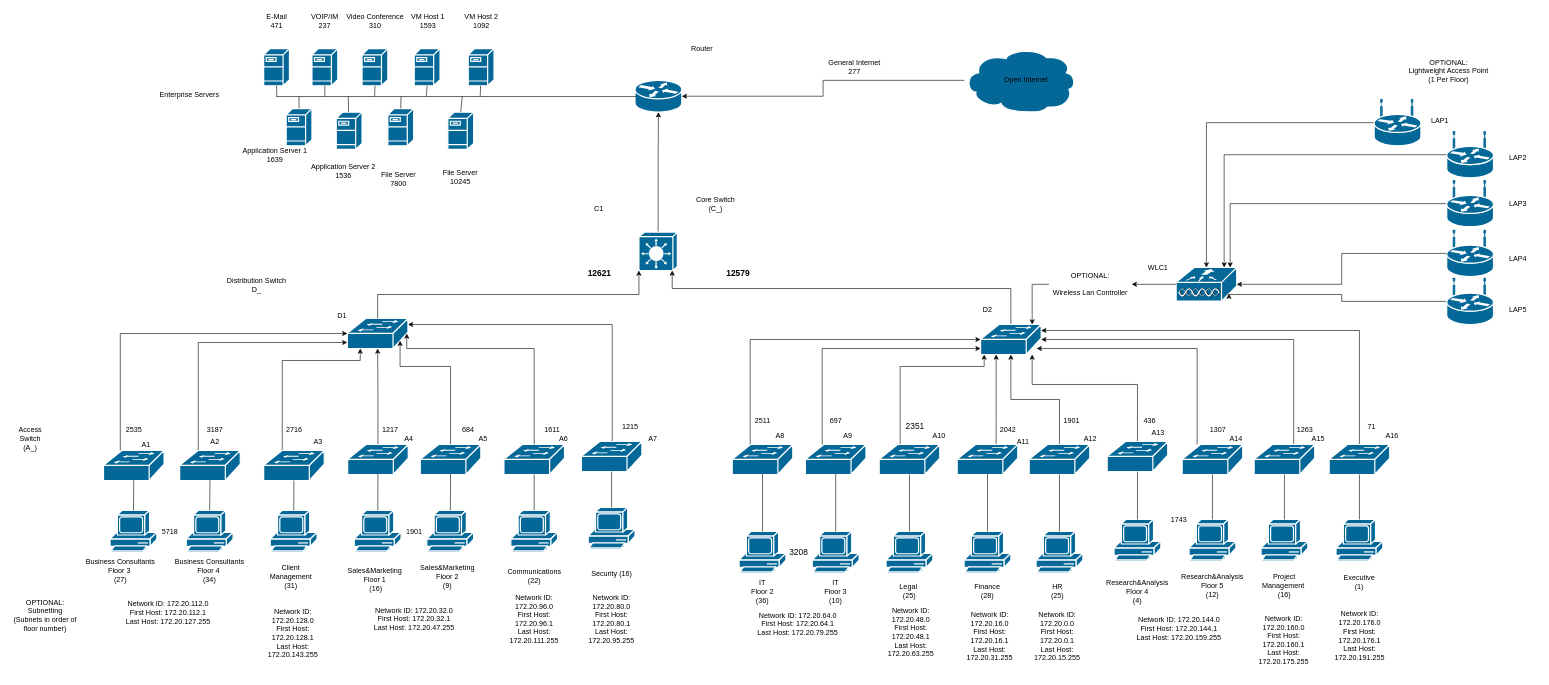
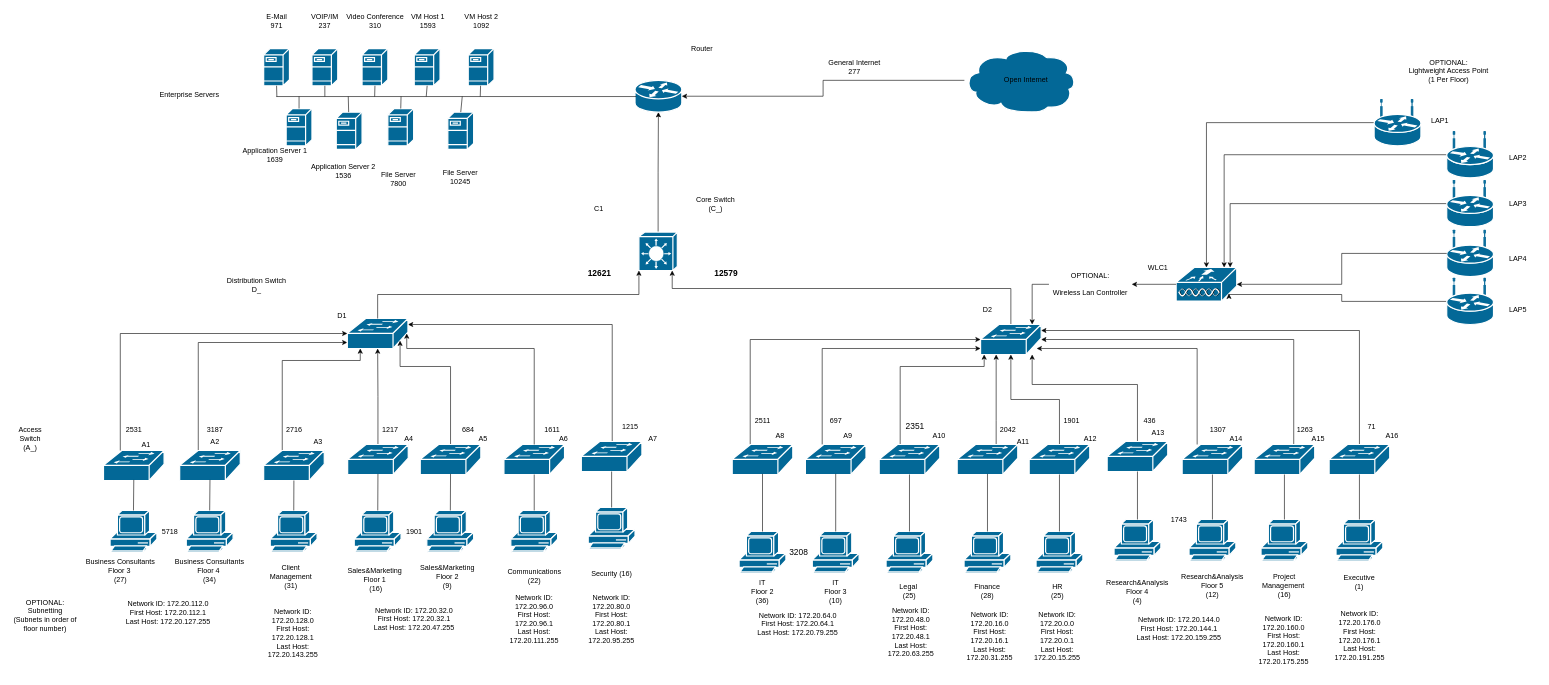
node "E-Mail 471": label "E-Mail 471" -> "E-Mail 971"
node "12579": moved (738, 273) -> (726, 273)
node "2535": label "2535" -> "2531"
